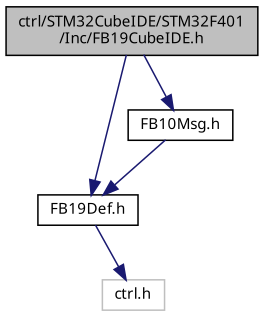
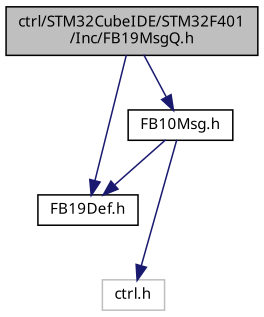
node "ctrl/STM32CubeIDE/STM32F401 /Inc/FB19CubeIDE.h": label "ctrl/STM32CubeIDE/STM32F401 /Inc/FB19CubeIDE.h" -> "ctrl/STM32CubeIDE/STM32F401 /Inc/FB19MsgQ.h"
edge "FB19Def.h" -> "ctrl.h": now "FB10Msg.h" -> "ctrl.h"
